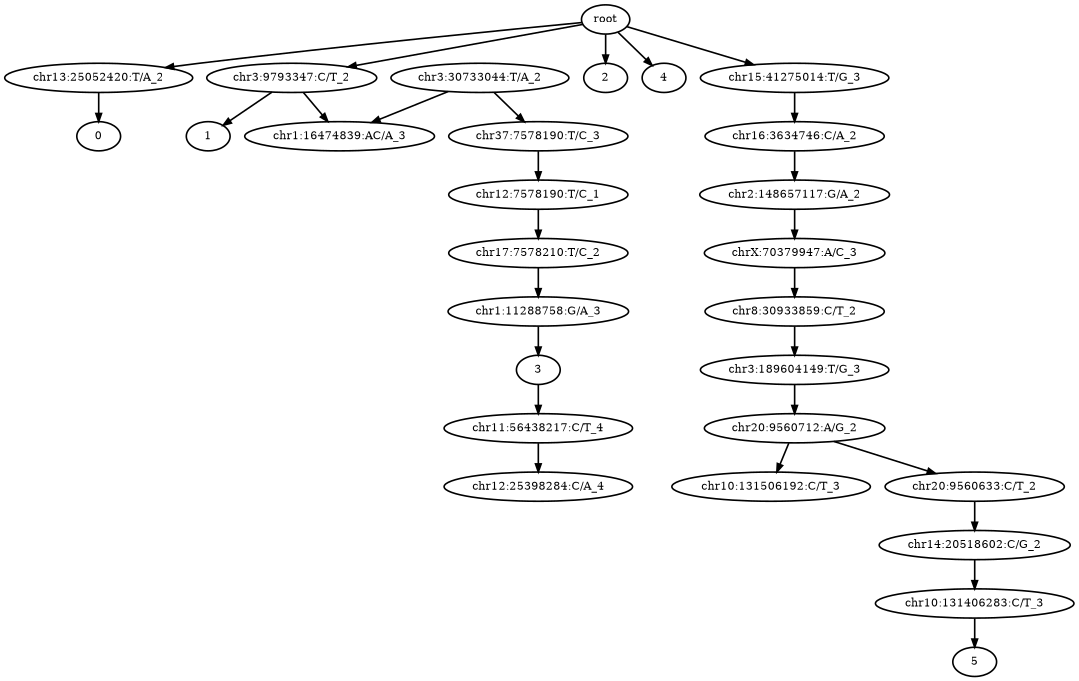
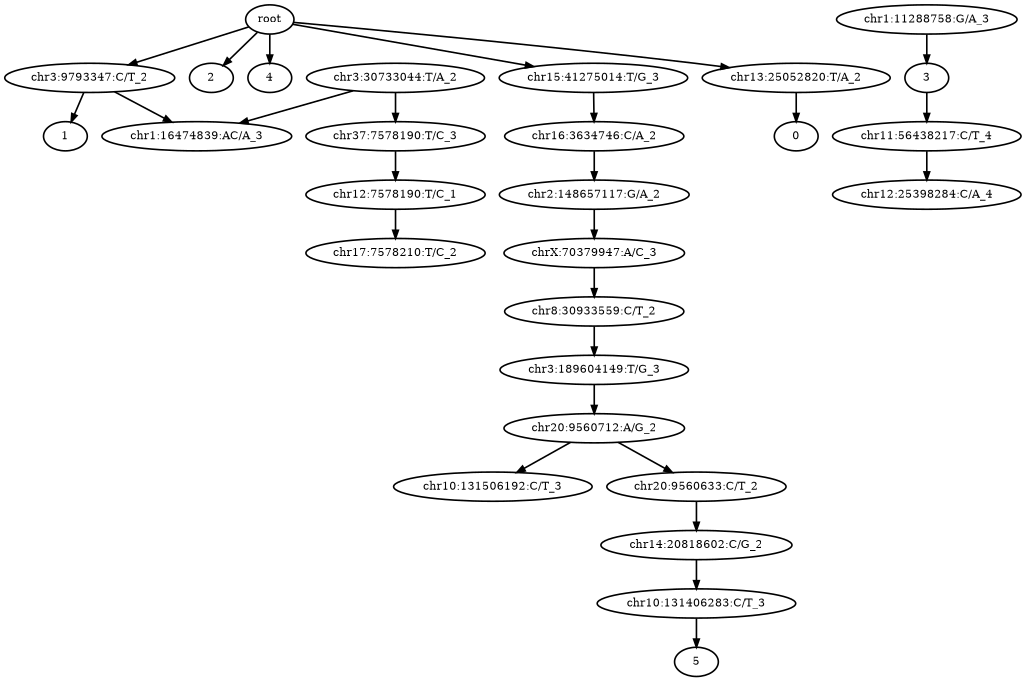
node "chr13:25052420:T/A_2": label "chr13:25052420:T/A_2" -> "chr13:25052820:T/A_2"
edge "chr17:7578210:T/C_2" -> "chr1:11288758:G/A_3": removed
node "chr8:30933859:C/T_2": label "chr8:30933859:C/T_2" -> "chr8:30933559:C/T_2"
node "chr14:20518602:C/G_2": label "chr14:20518602:C/G_2" -> "chr14:20818602:C/G_2"
